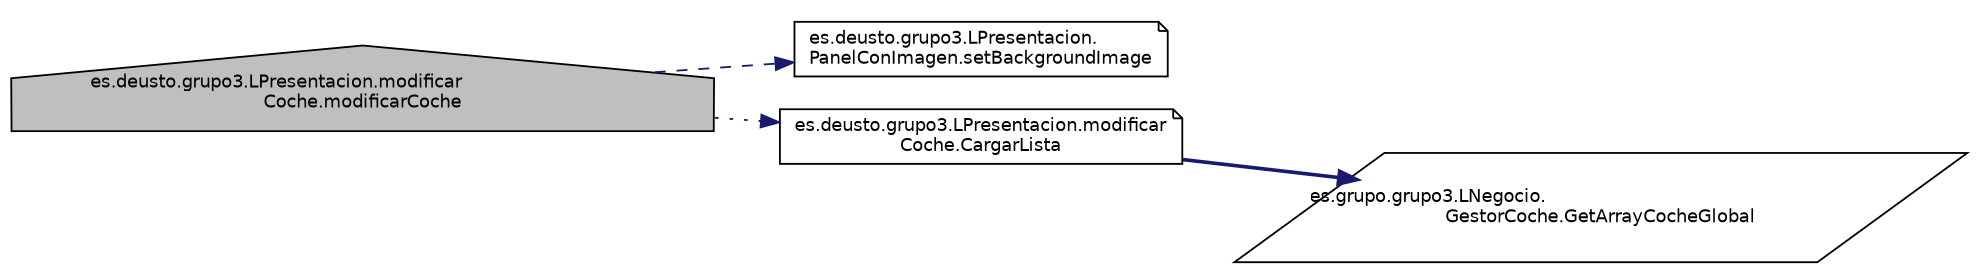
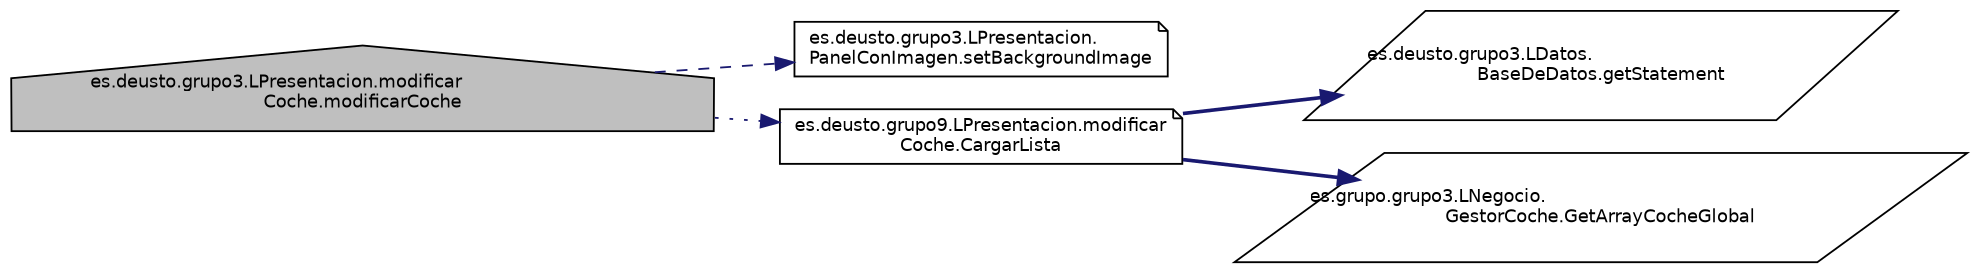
node "es.deusto.grupo3.LDatos. BaseDeDatos.getStatement": added
node "es.deusto.grupo3.LPresentacion.modificar Coche.CargarLista": label "es.deusto.grupo3.LPresentacion.modificar Coche.CargarLista" -> "es.deusto.grupo9.LPresentacion.modificar Coche.CargarLista"
